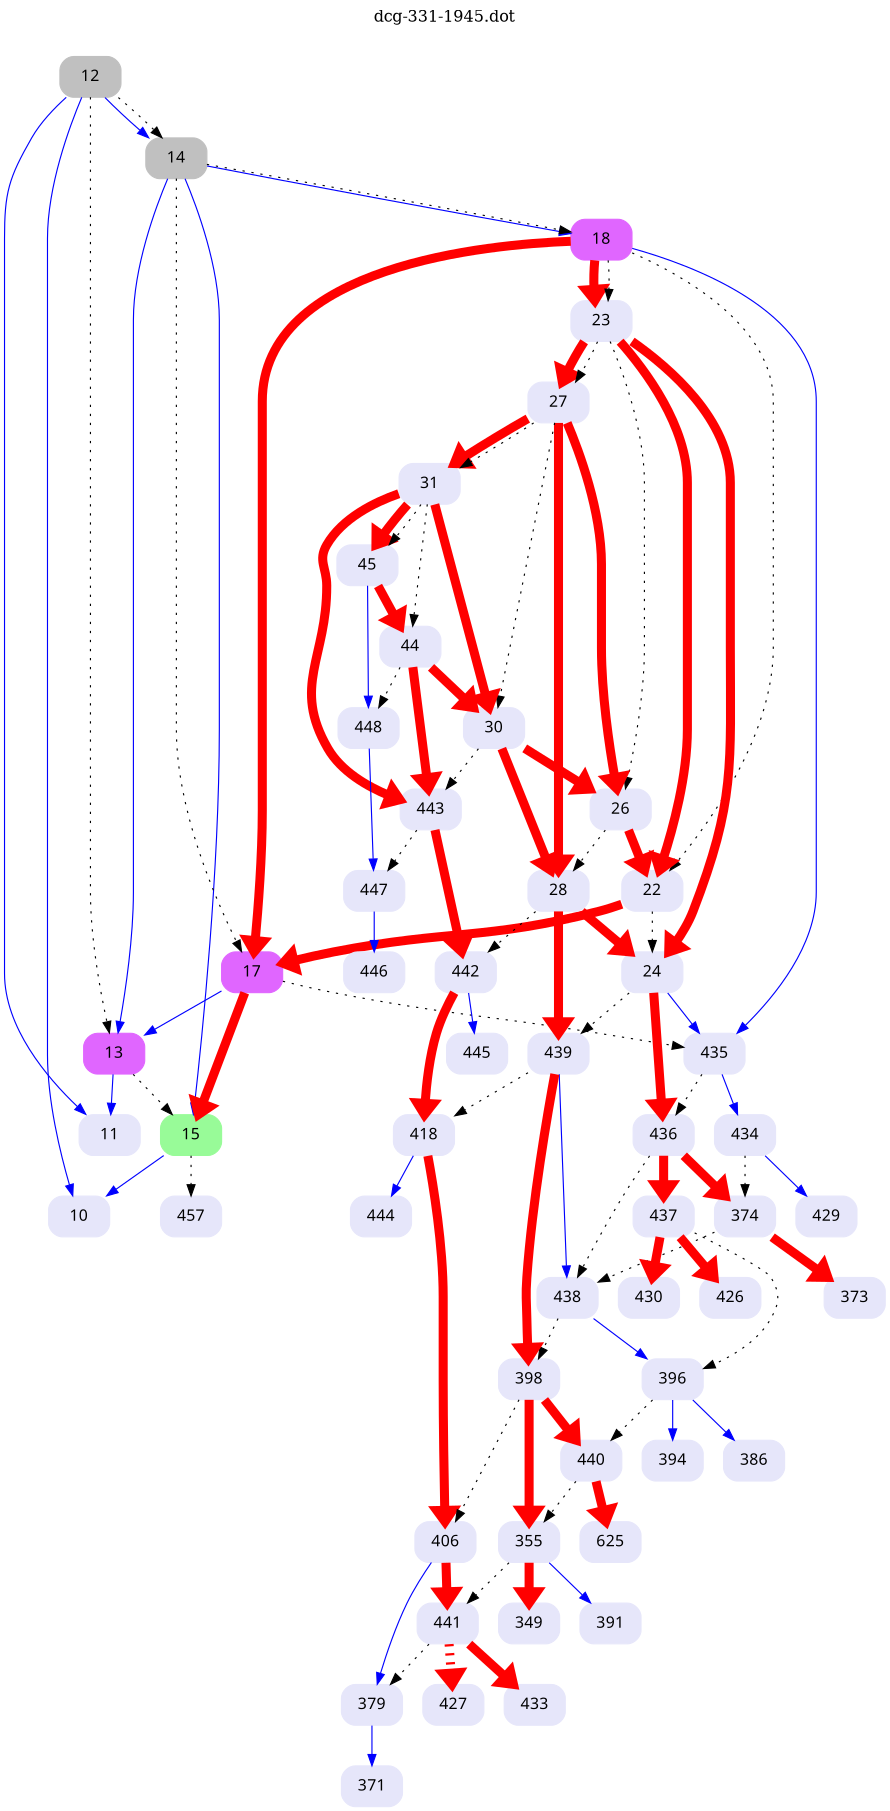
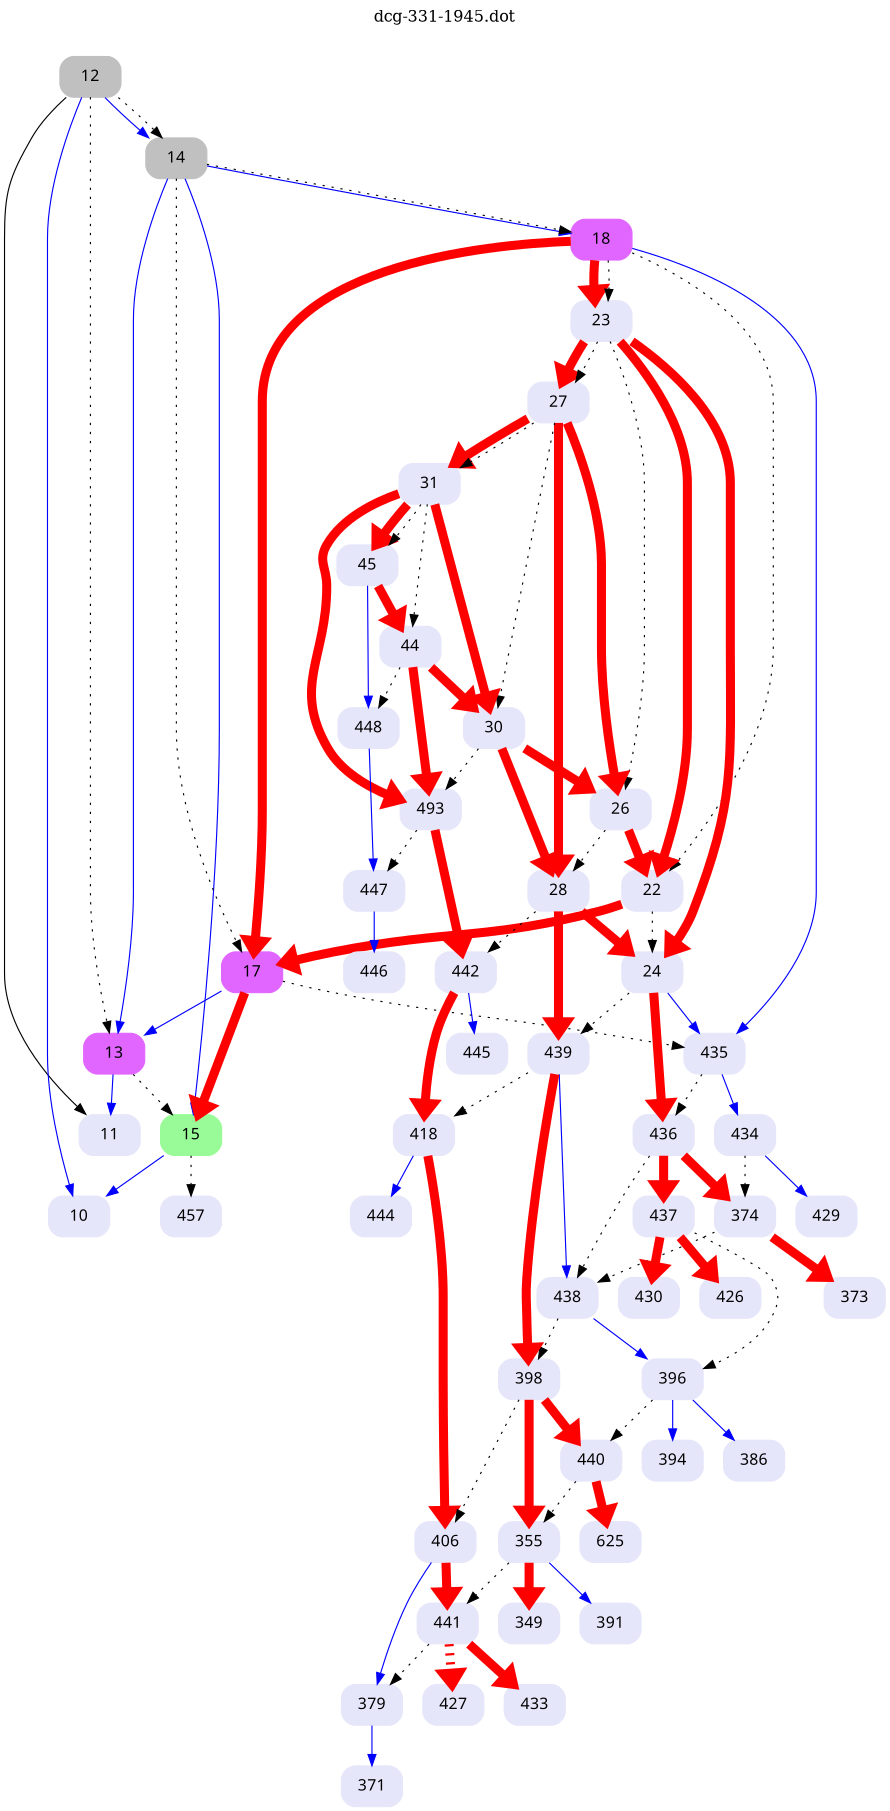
edge "12" -> "11": color blue -> black
node "443": label "443" -> "493"
